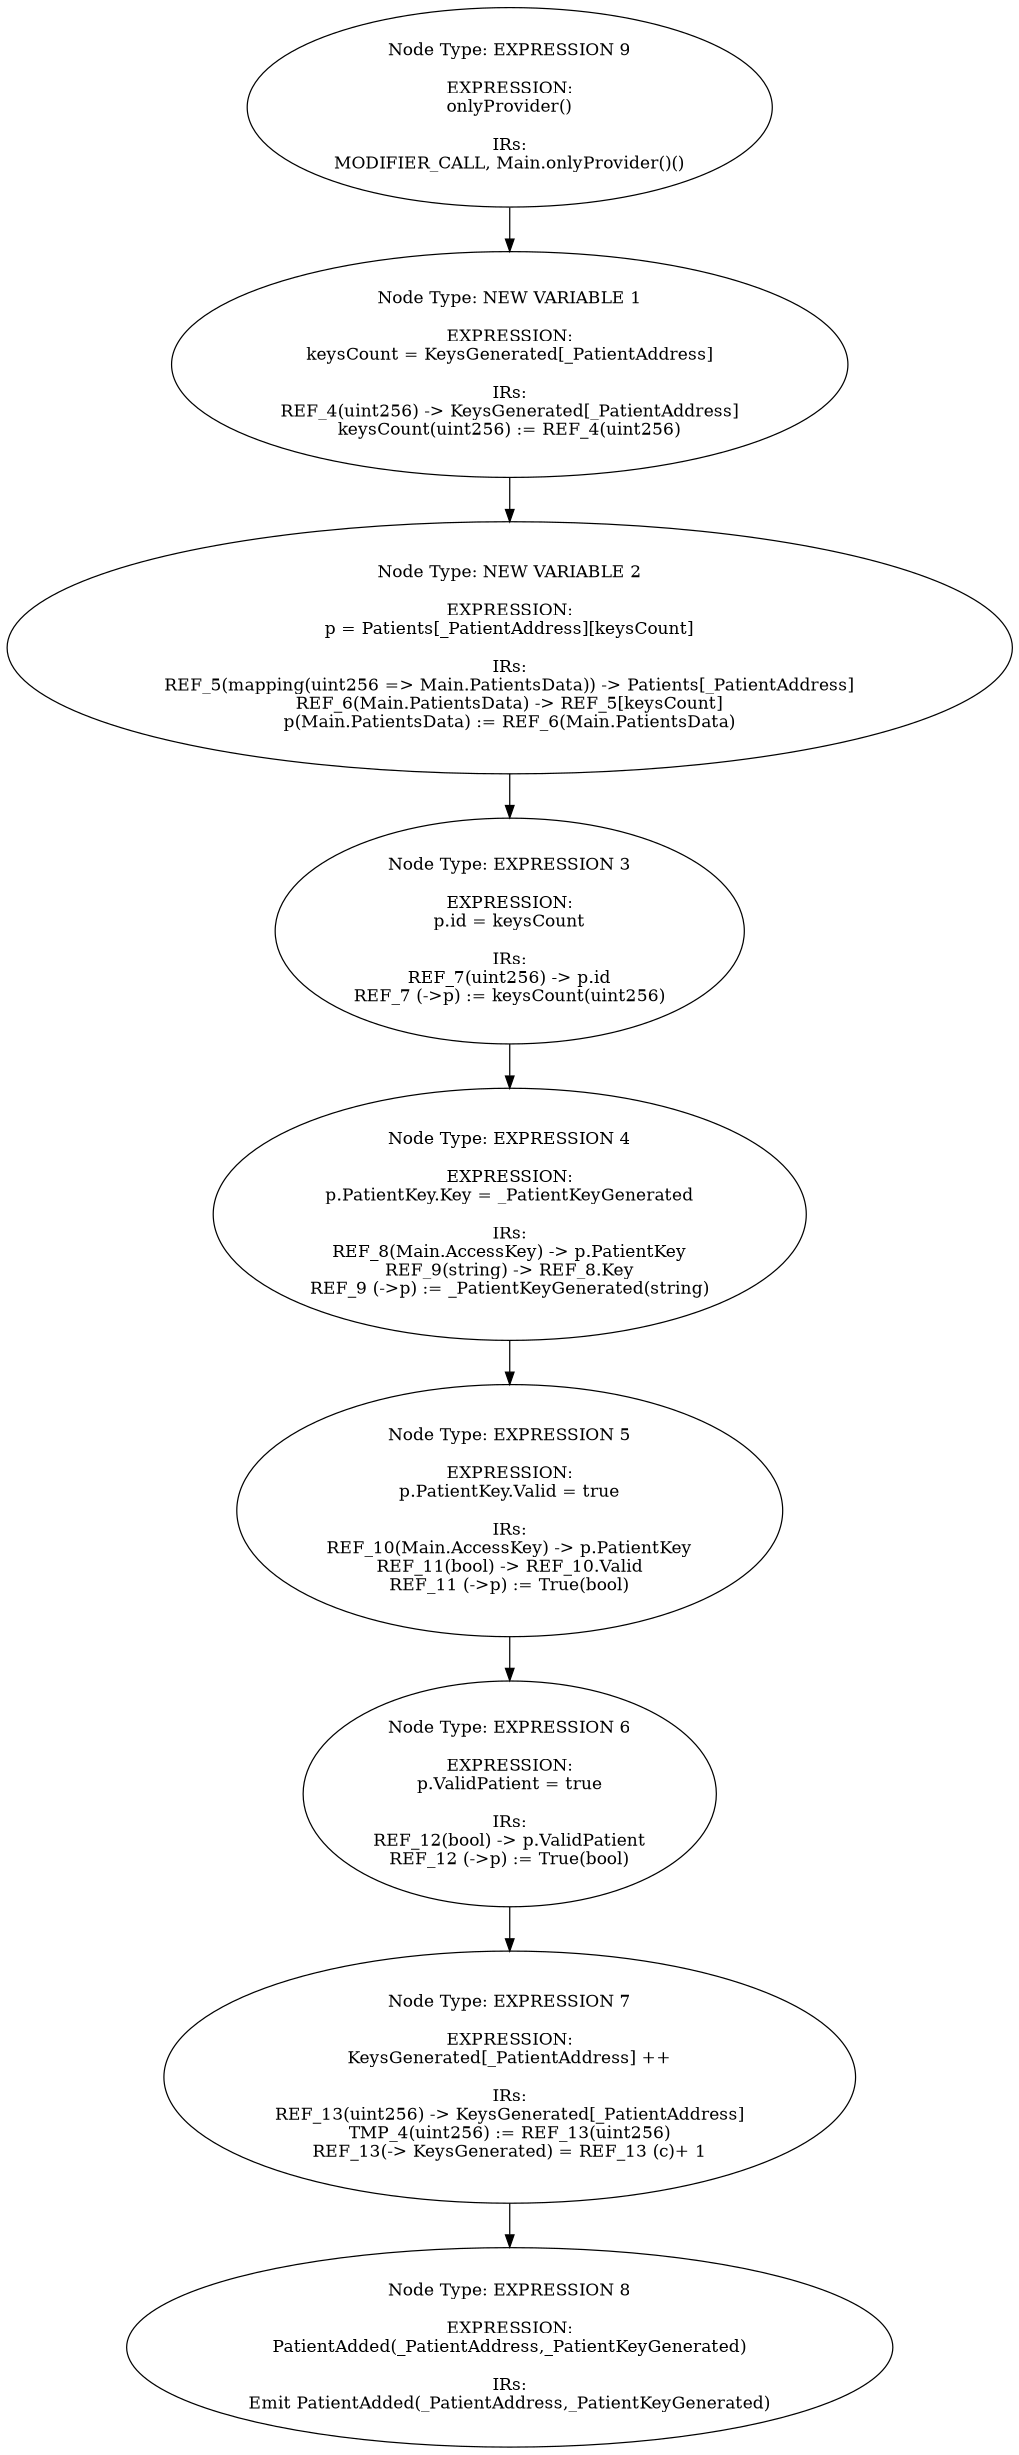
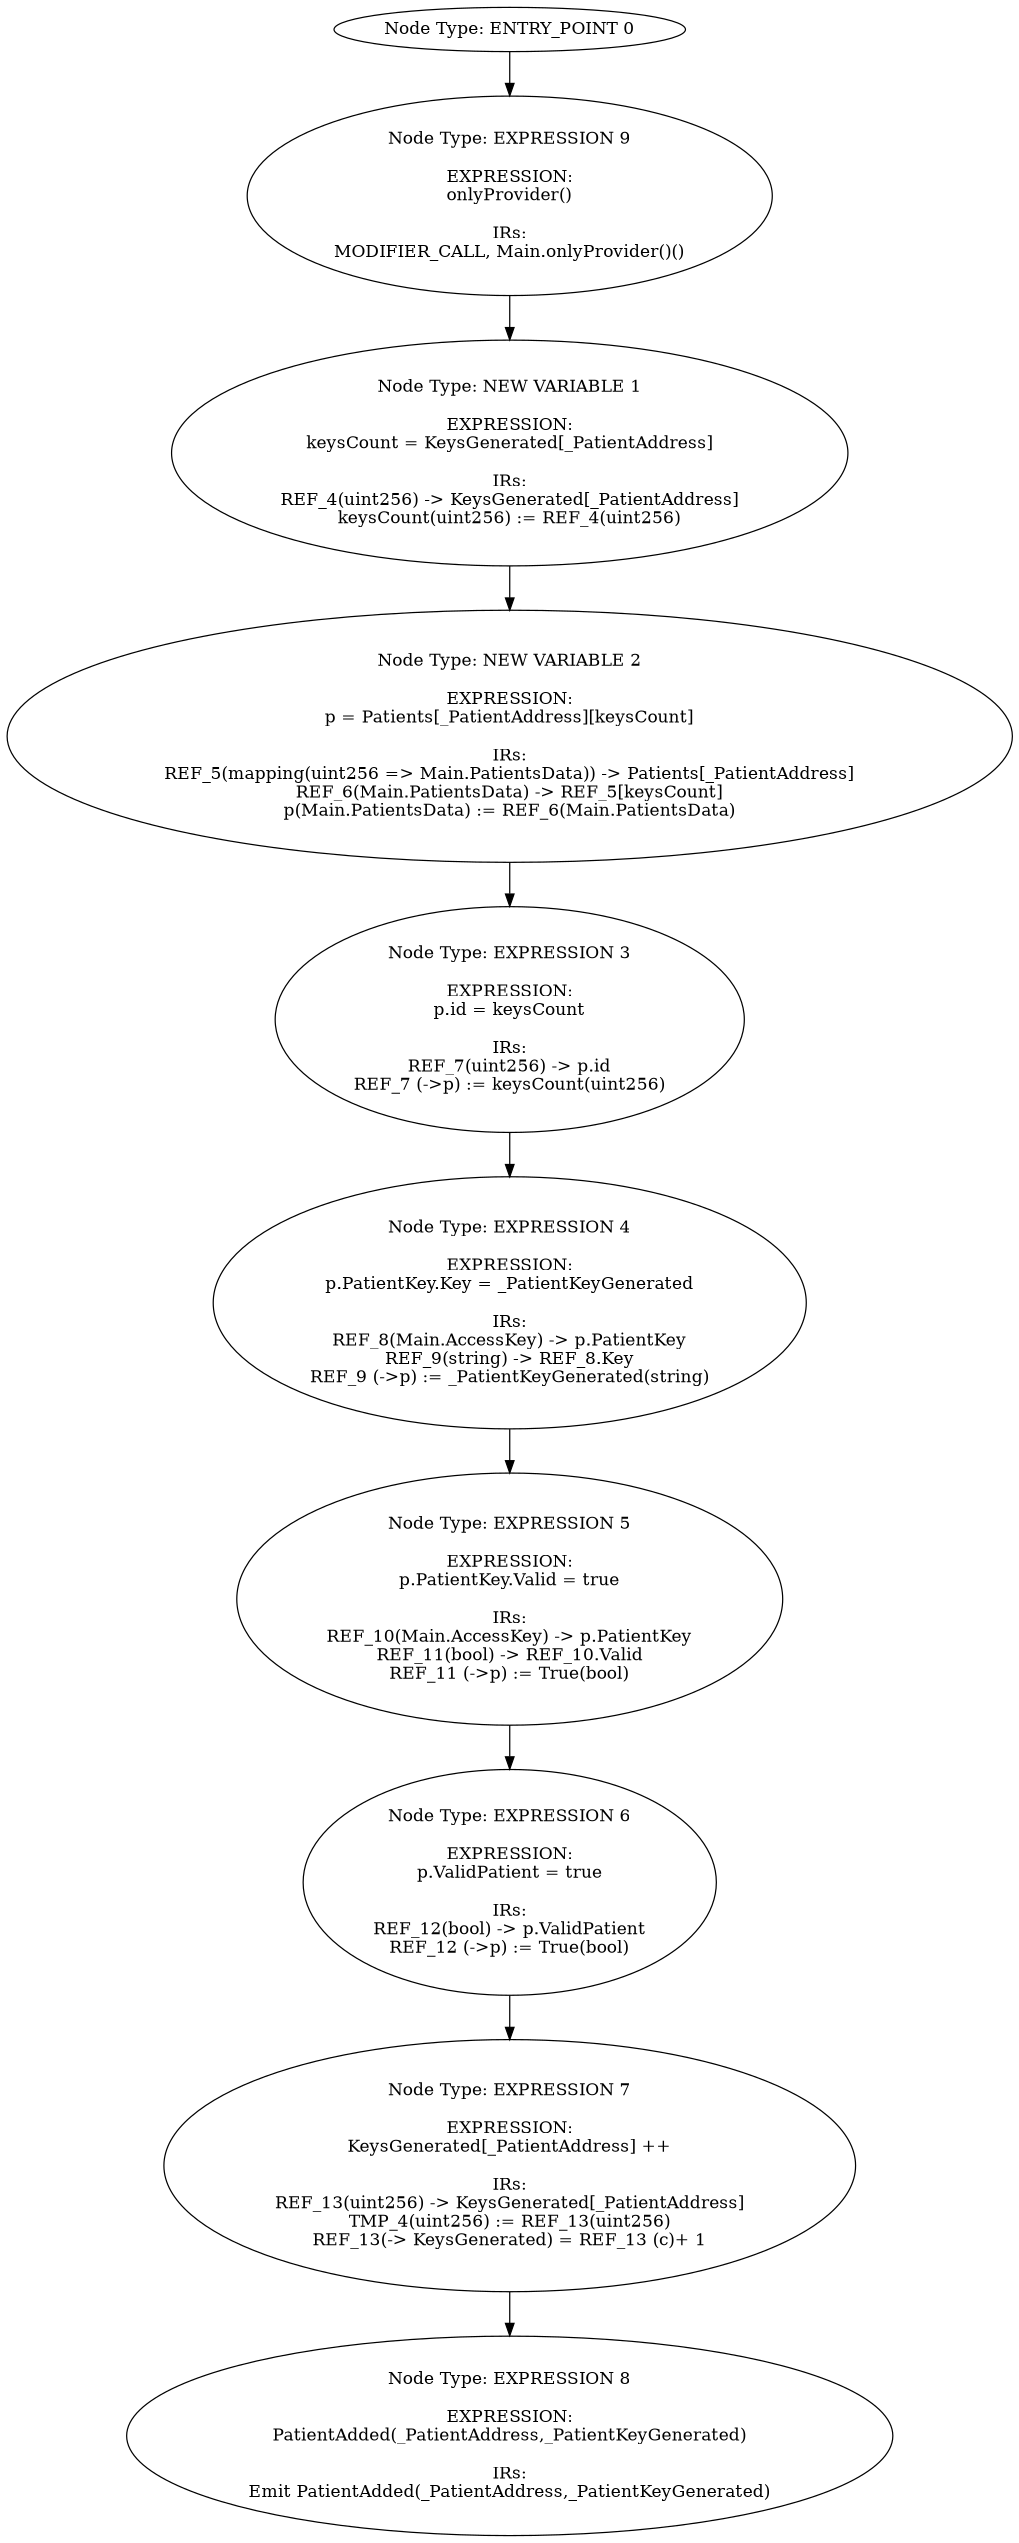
node "Node Type: ENTRY_POINT 0": added
